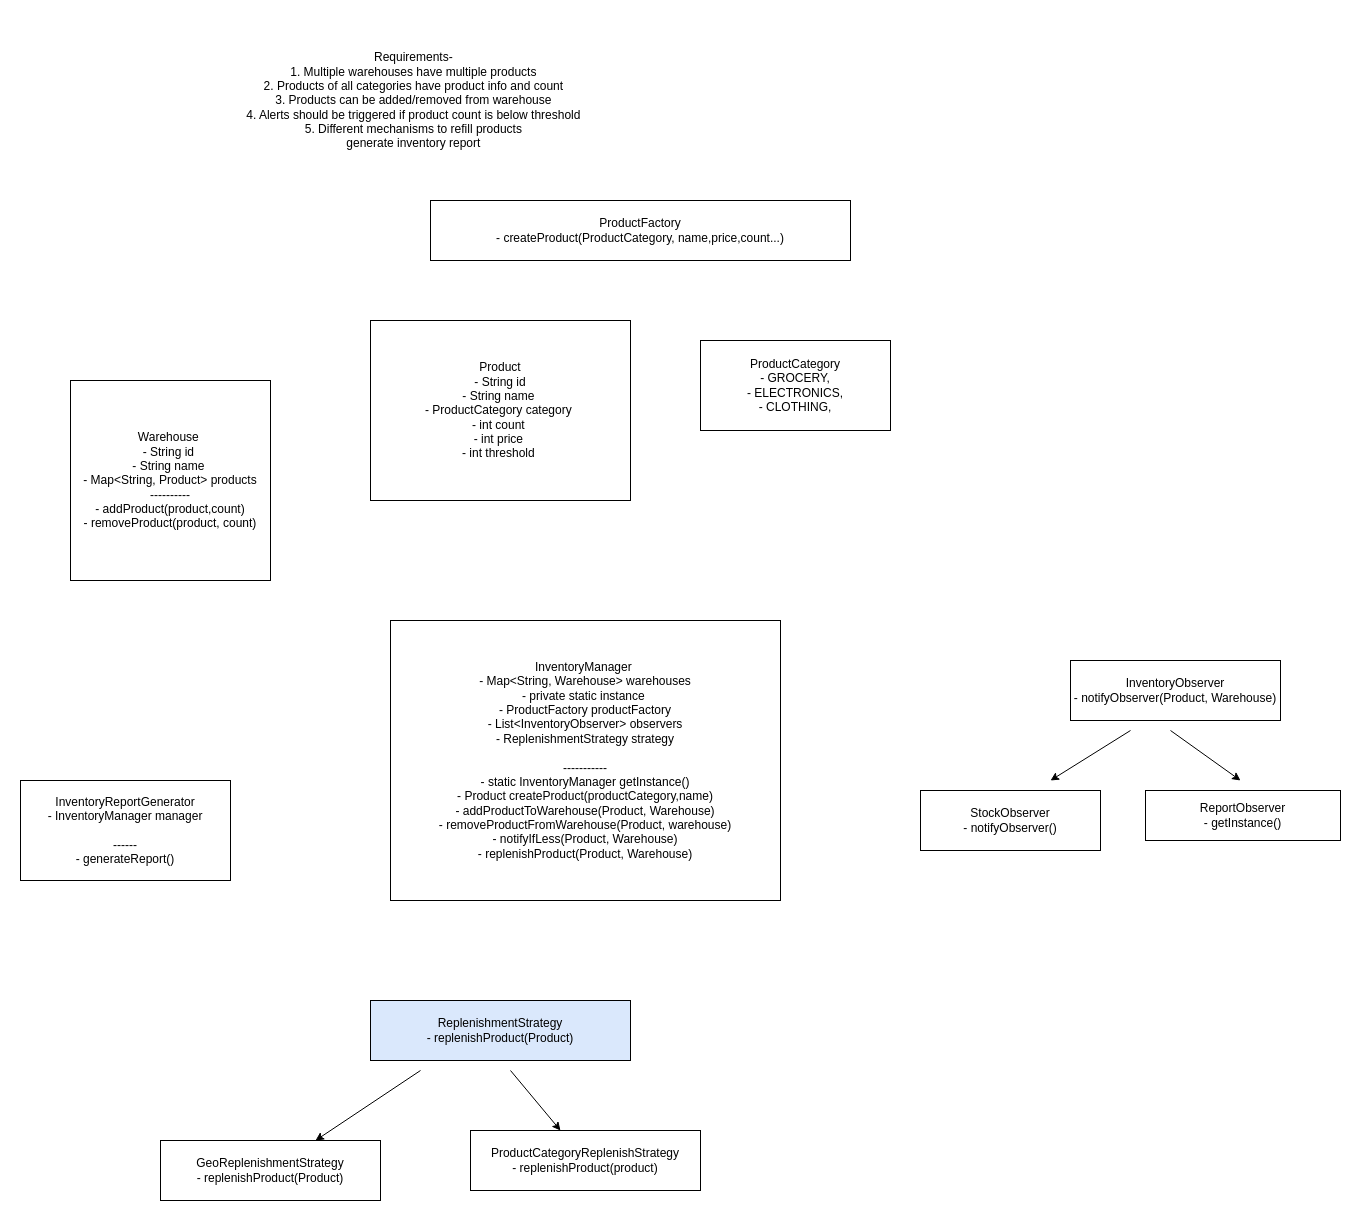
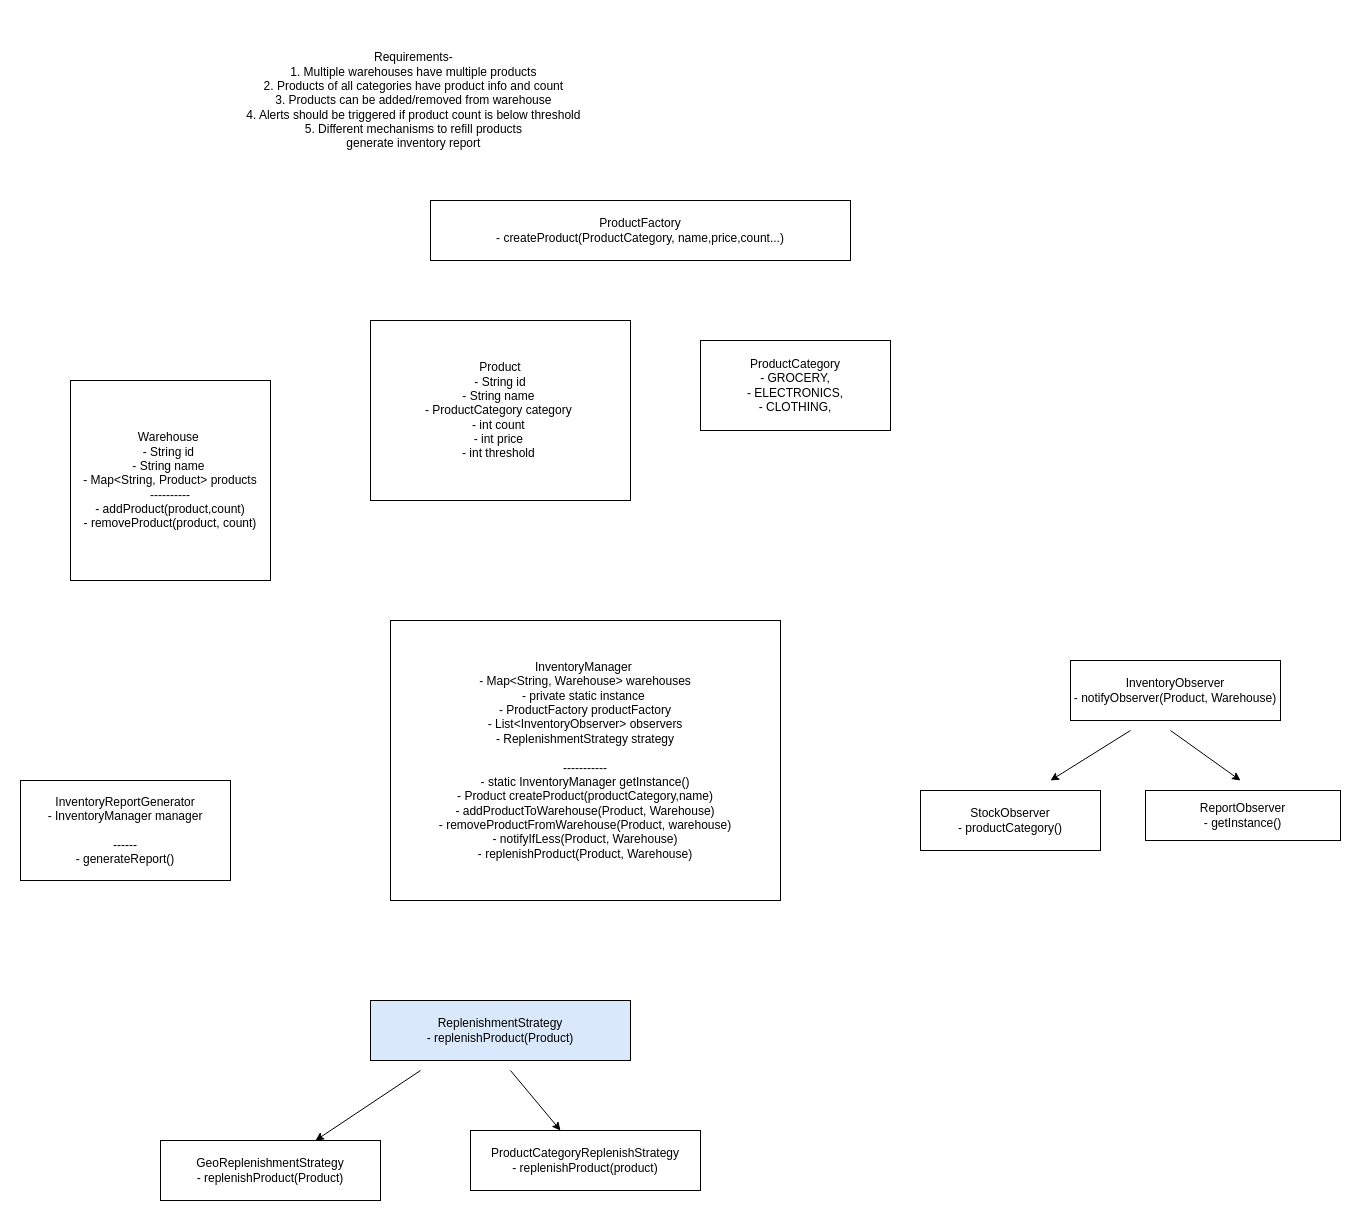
node "StockObserver - notifyObserver()": label "StockObserver - notifyObserver()" -> "StockObserver - productCategory()"
